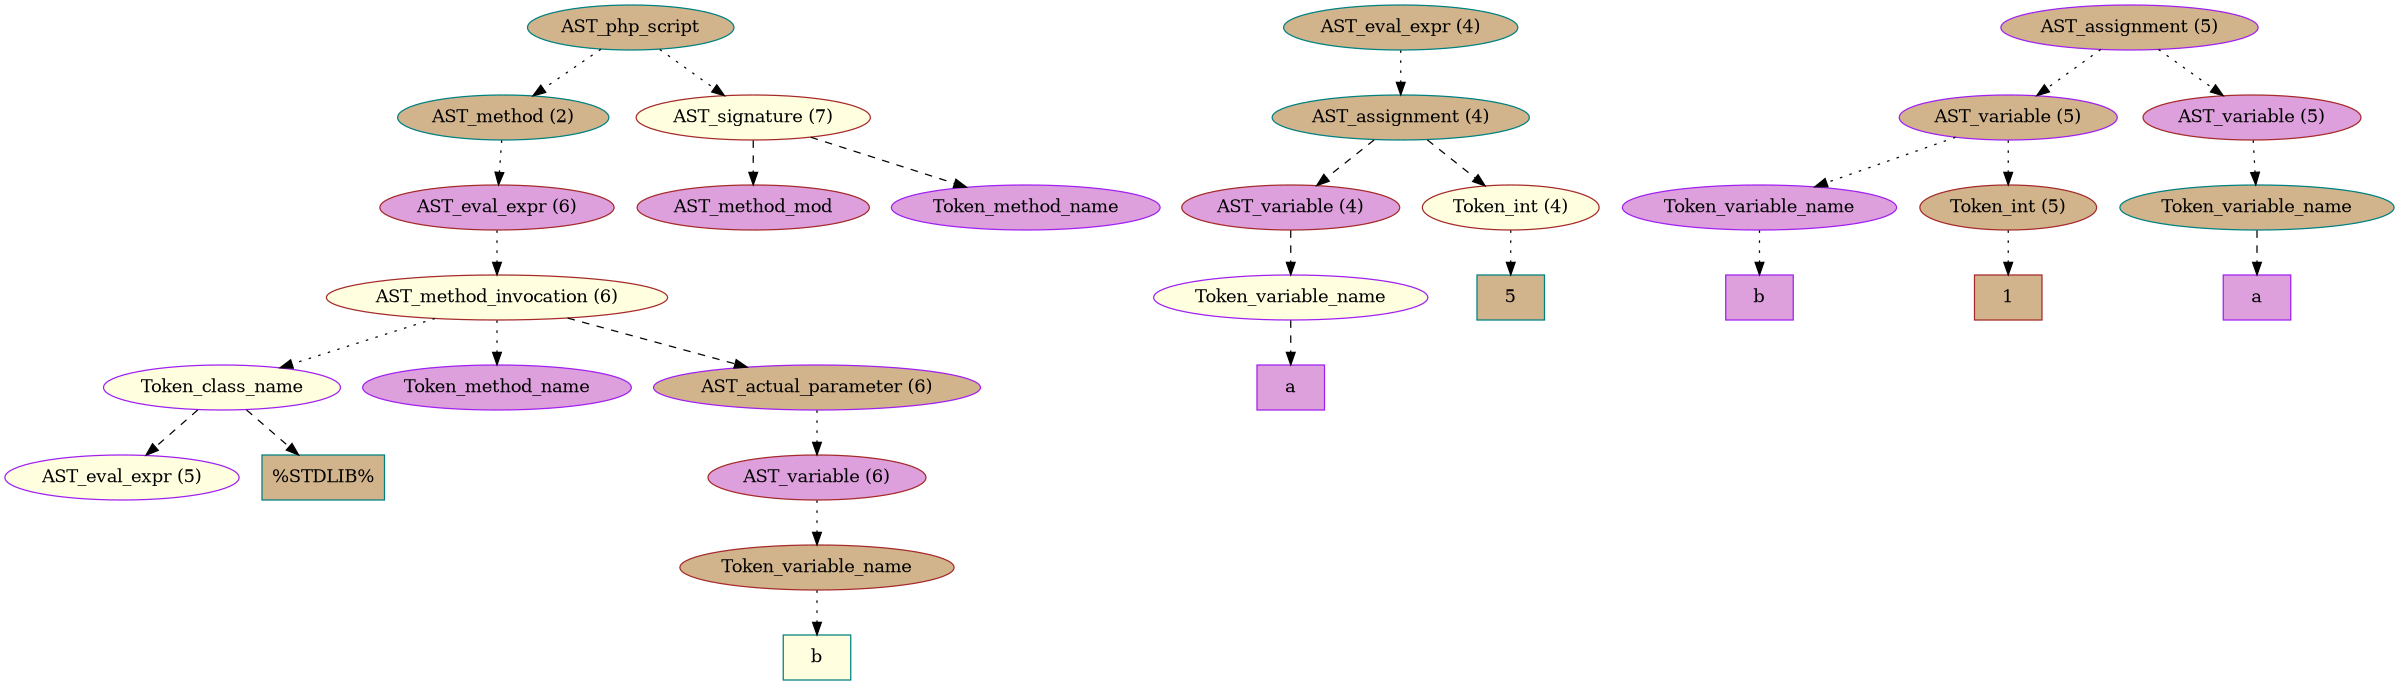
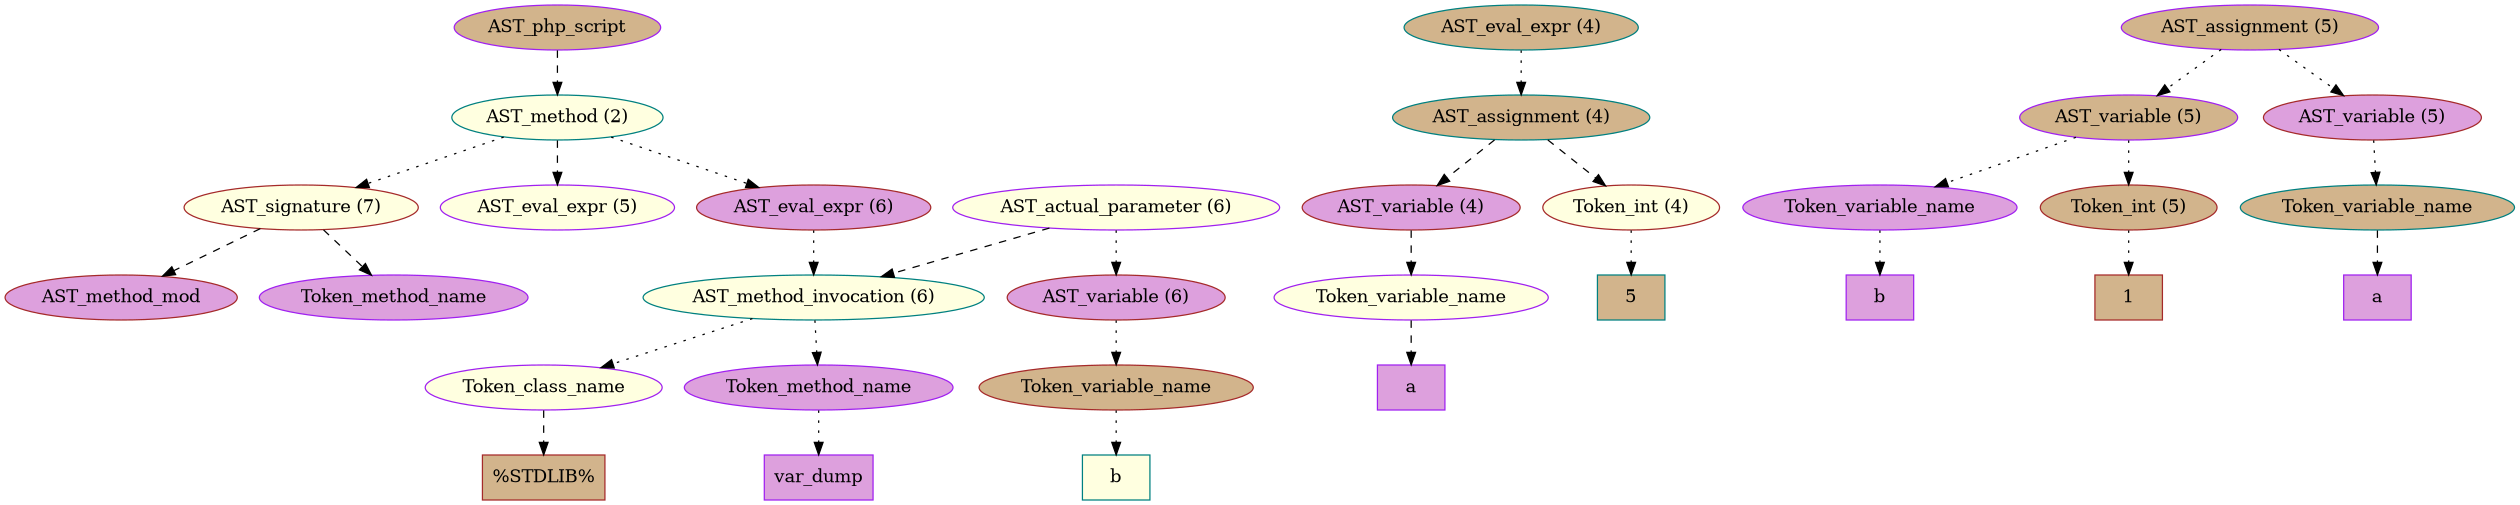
node "AST_php_script": color teal -> purple
edge "AST_php_script" -> "AST_method (2)": style dotted -> dashed
edge "AST_php_script" -> "AST_signature (7)": now "AST_method (2)" -> "AST_signature (7)"
node "AST_method (2)": fillcolor tan -> lightyellow
node "AST_method_invocation (6)": color brown -> teal
edge "AST_method_invocation (6)" -> "AST_actual_parameter (6)": reversed
node "AST_actual_parameter (6)": fillcolor tan -> lightyellow
edge "Token_class_name" -> "AST_eval_expr (5)": now "AST_method (2)" -> "AST_eval_expr (5)"
node "%STDLIB%": color teal -> brown
node "var_dump": added
